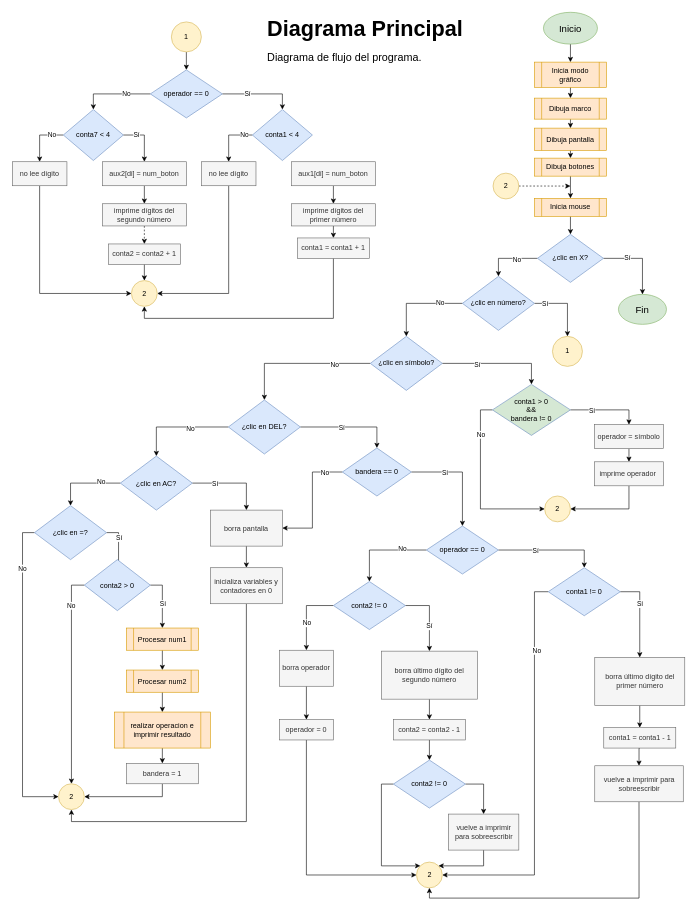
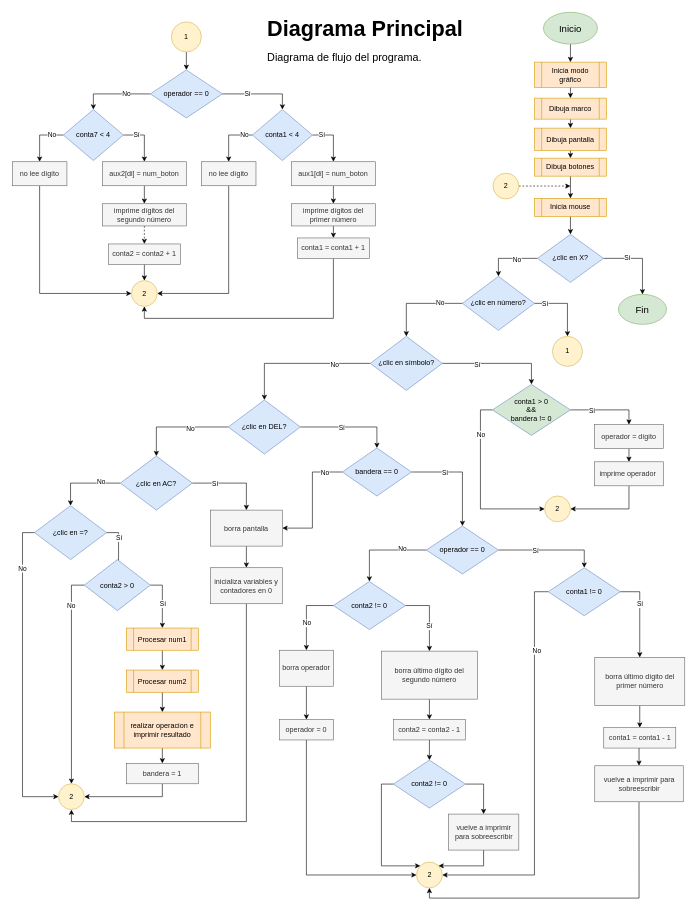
edge "conta1 < 4" -> "aux1[di] = num_boton": added, label "Sí"
node "operador = símbolo": label "operador = símbolo" -> "operador = dígito"
